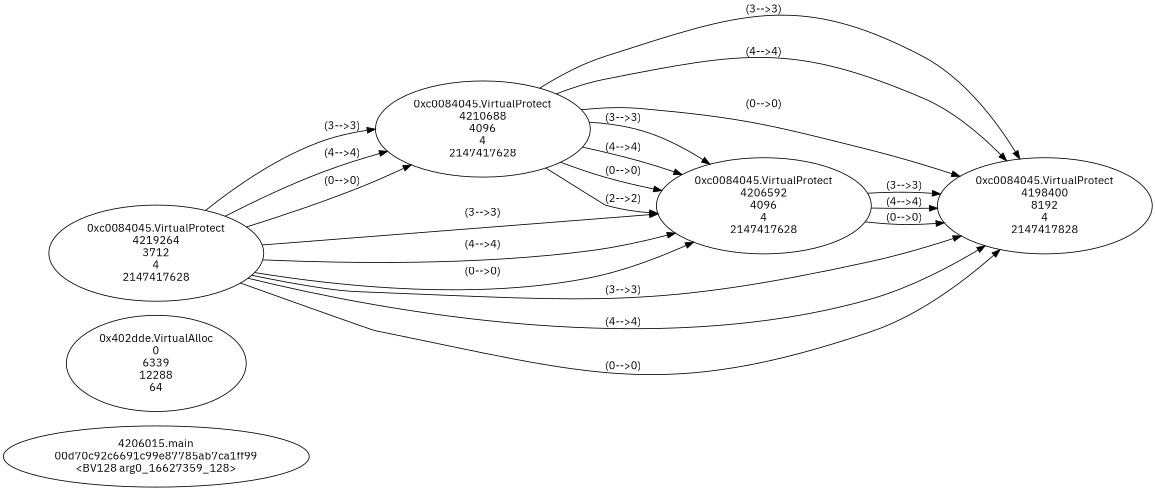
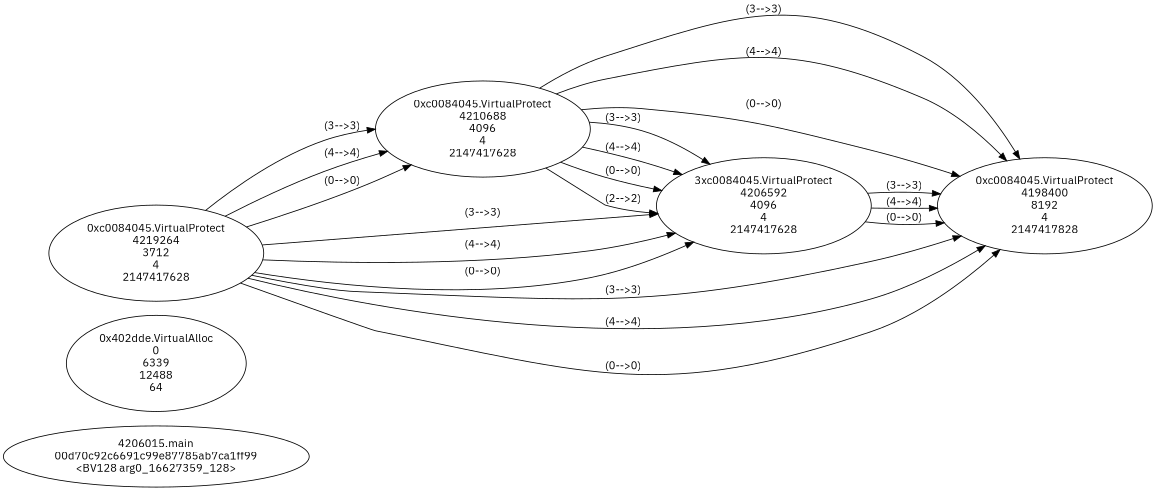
node "0xc0084045.VirtualProtect 4206592 4096 4 2147417628": label "0xc0084045.VirtualProtect 4206592 4096 4 2147417628" -> "3xc0084045.VirtualProtect 4206592 4096 4 2147417628"
node "0x402dde.VirtualAlloc 0 6339 12288 64": label "0x402dde.VirtualAlloc 0 6339 12288 64" -> "0x402dde.VirtualAlloc 0 6339 12488 64"
